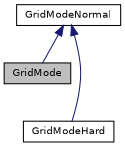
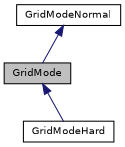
edge "GridModeHard" -> "GridModeNormal": now "GridModeHard" -> "GridMode"
